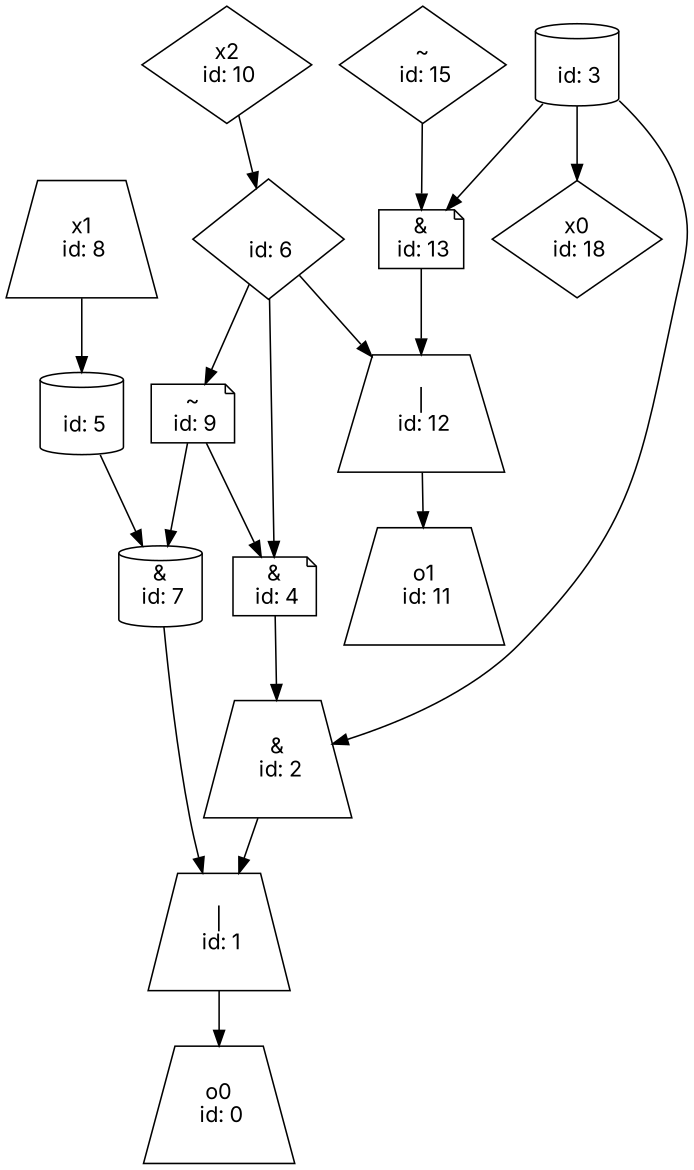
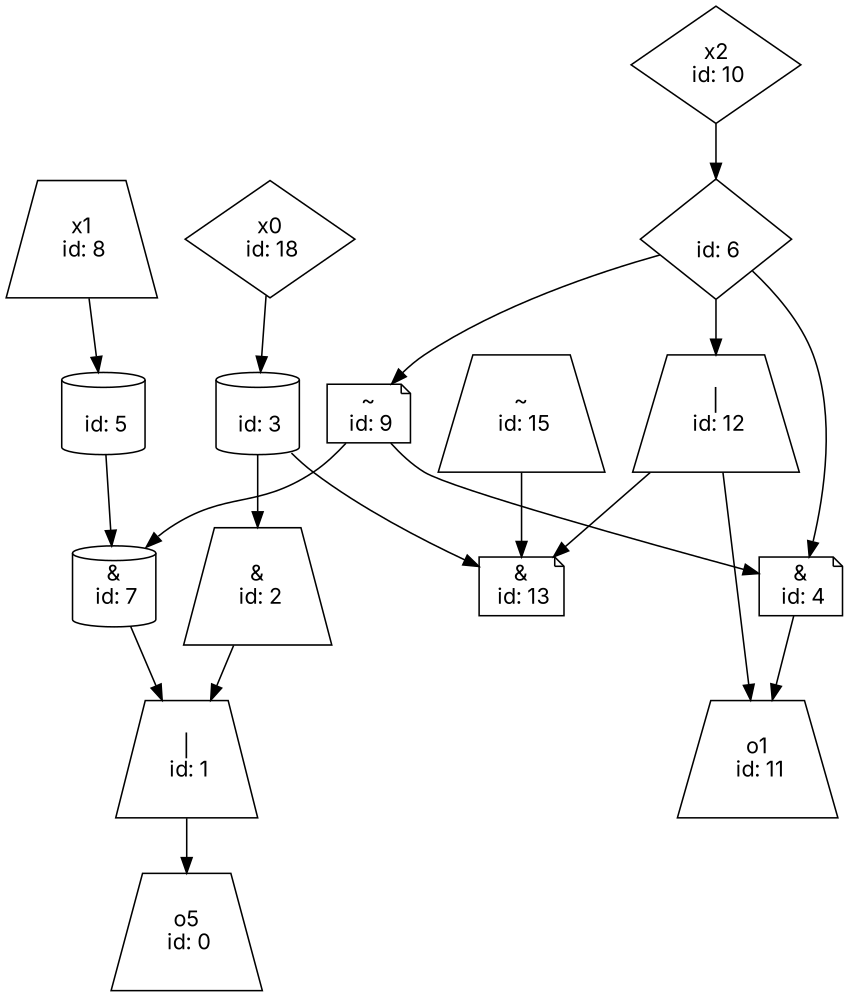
node "~ id: 15": shape diamond -> trapezium
edge "id: 3" -> "x0 id: 18": reversed
edge "& id: 13" -> "| id: 12": reversed
edge "& id: 4" -> "& id: 2": now "& id: 4" -> "o1 id: 11"
node "o0 id: 0": label "o0 id: 0" -> "o5 id: 0"
